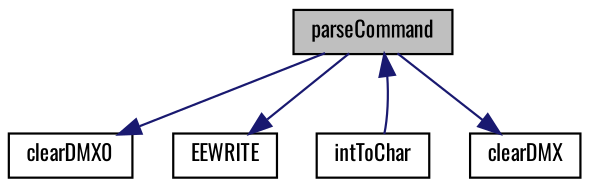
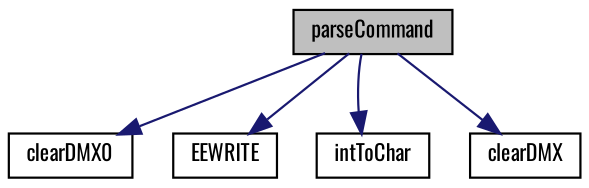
edge "intToChar" -> "parseCommand": reversed
